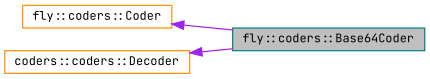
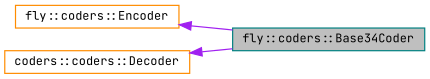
node "fly::coders::Coder": label "fly::coders::Coder" -> "fly::coders::Encoder"
node "fly::coders::Base64Coder": label "fly::coders::Base64Coder" -> "fly::coders::Base34Coder"
